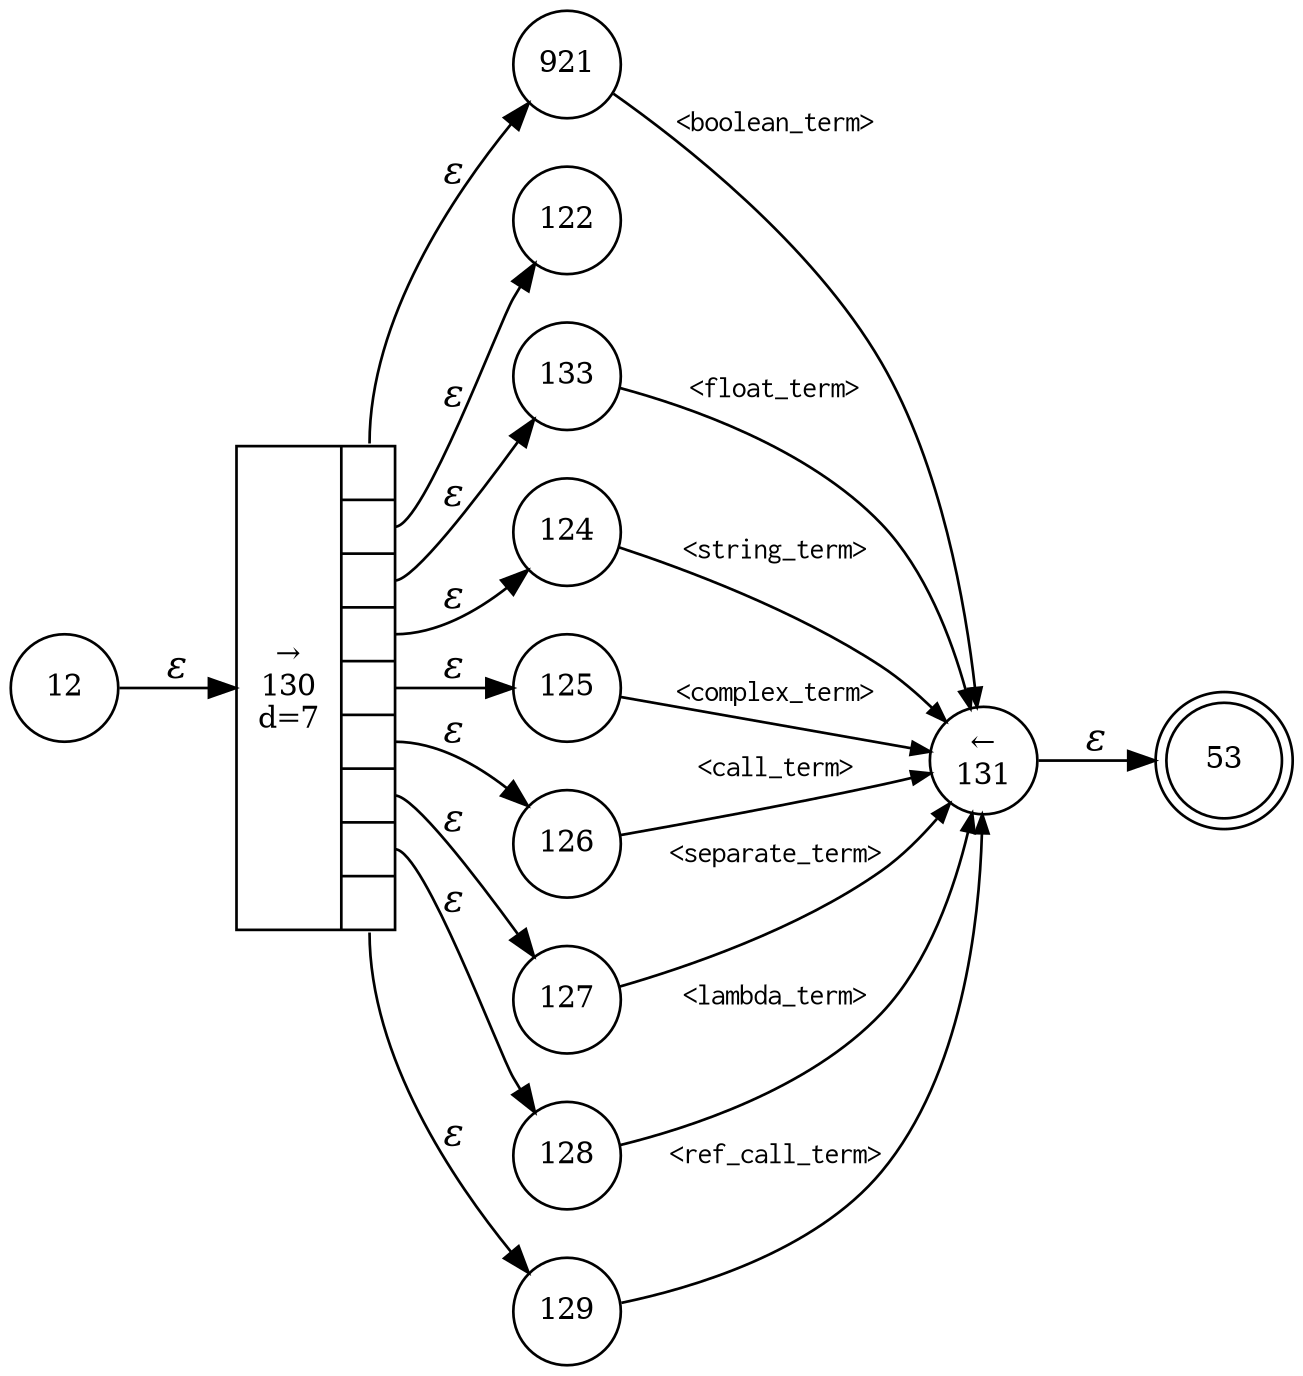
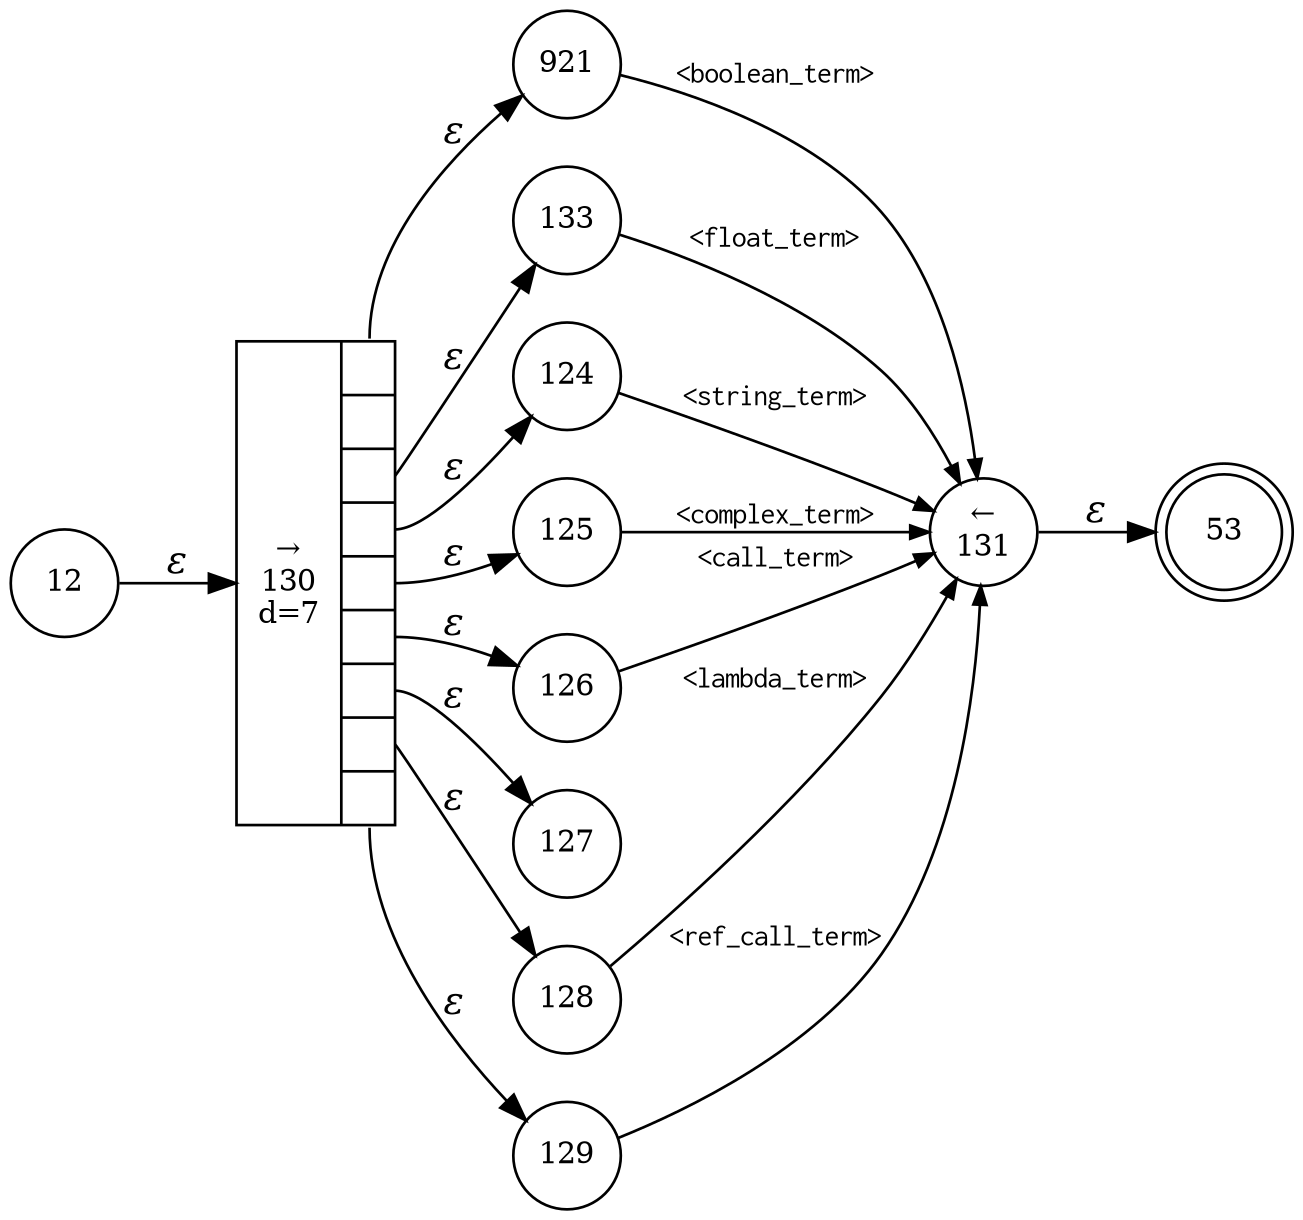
node "122": removed
edge "127" -> "← 131": removed, label "<separate_term>"
